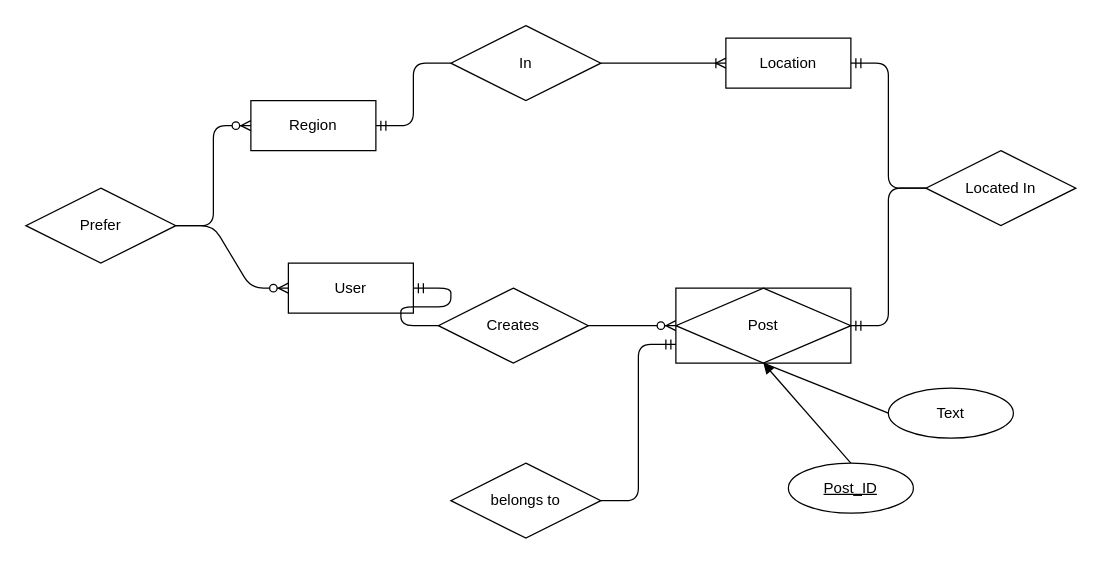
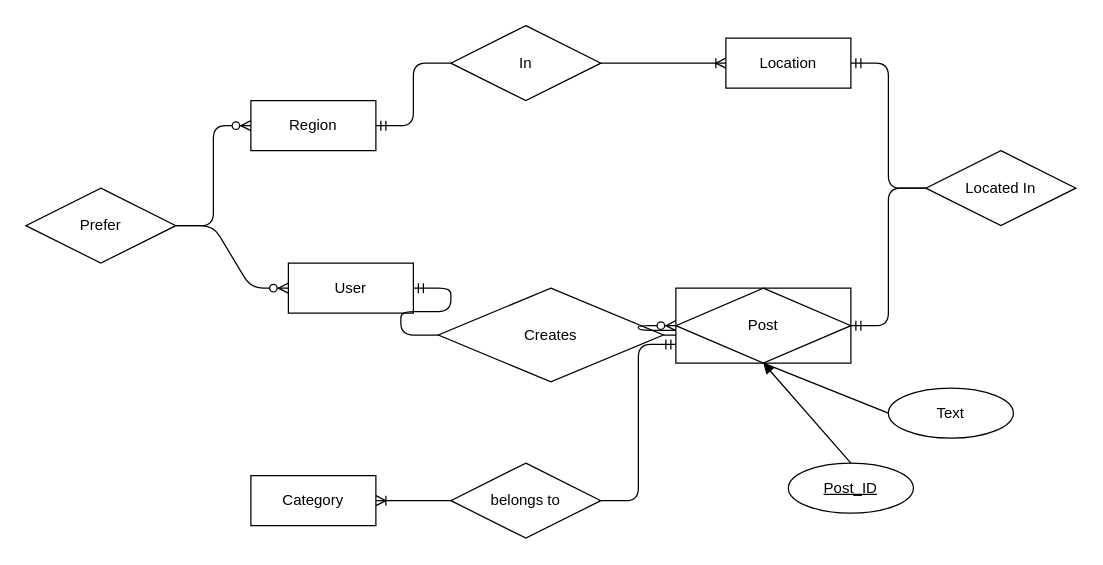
node "Creates": size 150x75 -> 225x94
node "Category": added
edge "belongs to" -> "Category": added
